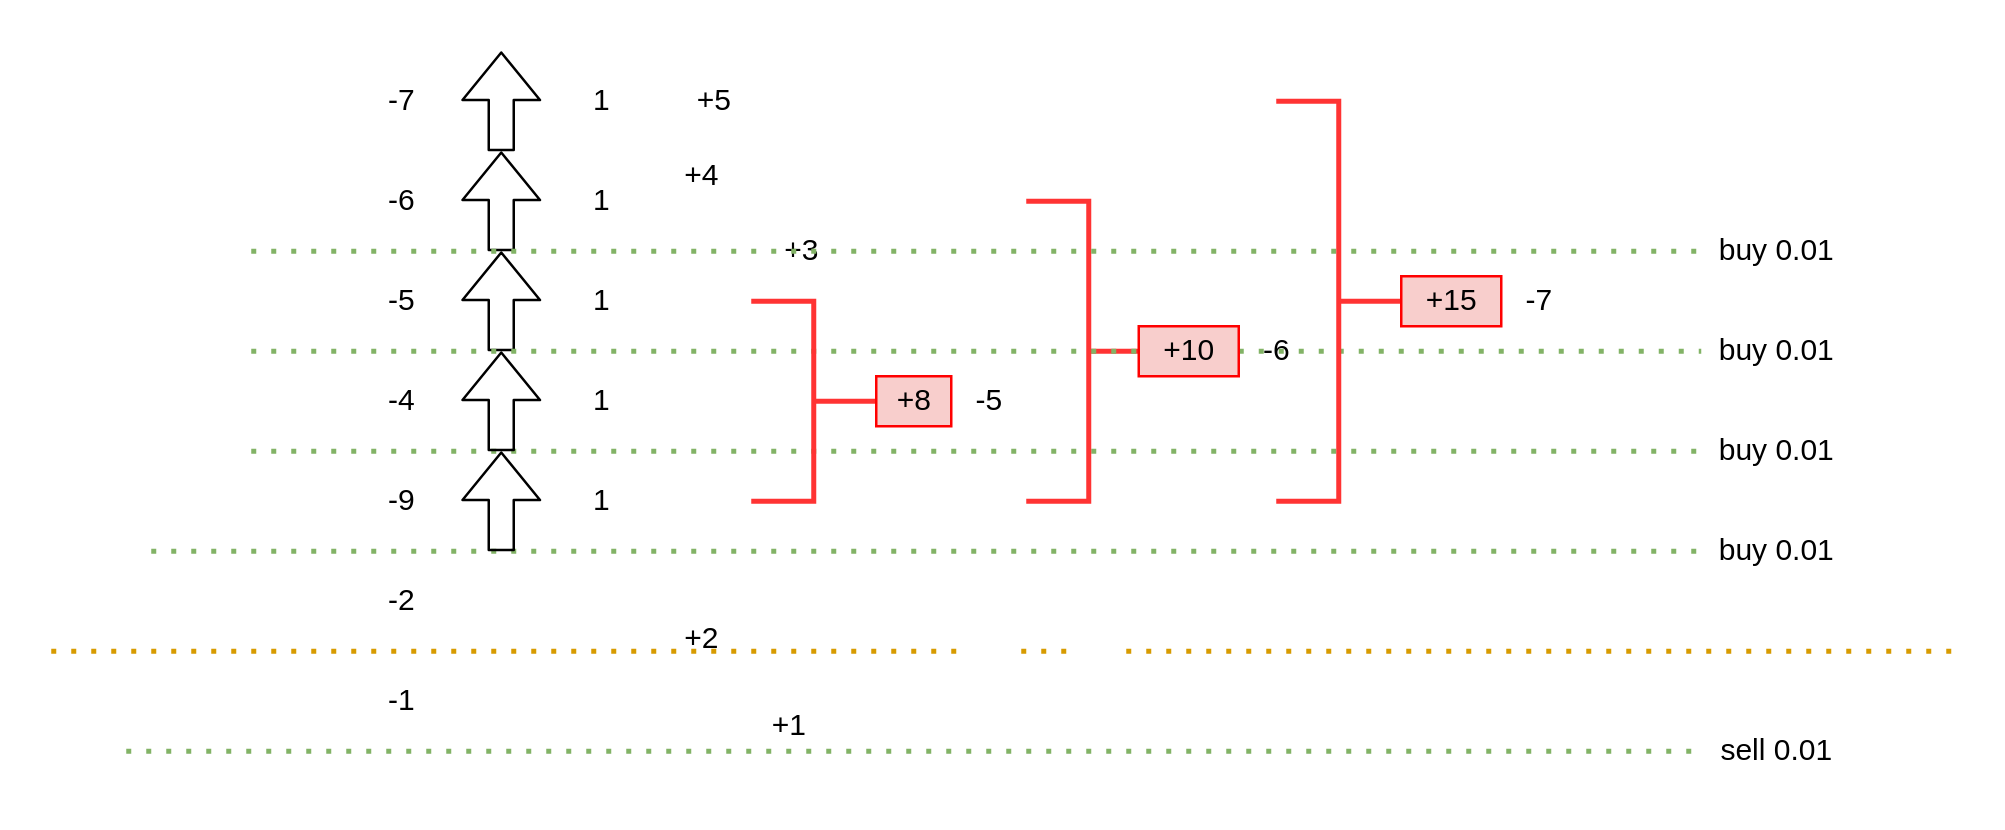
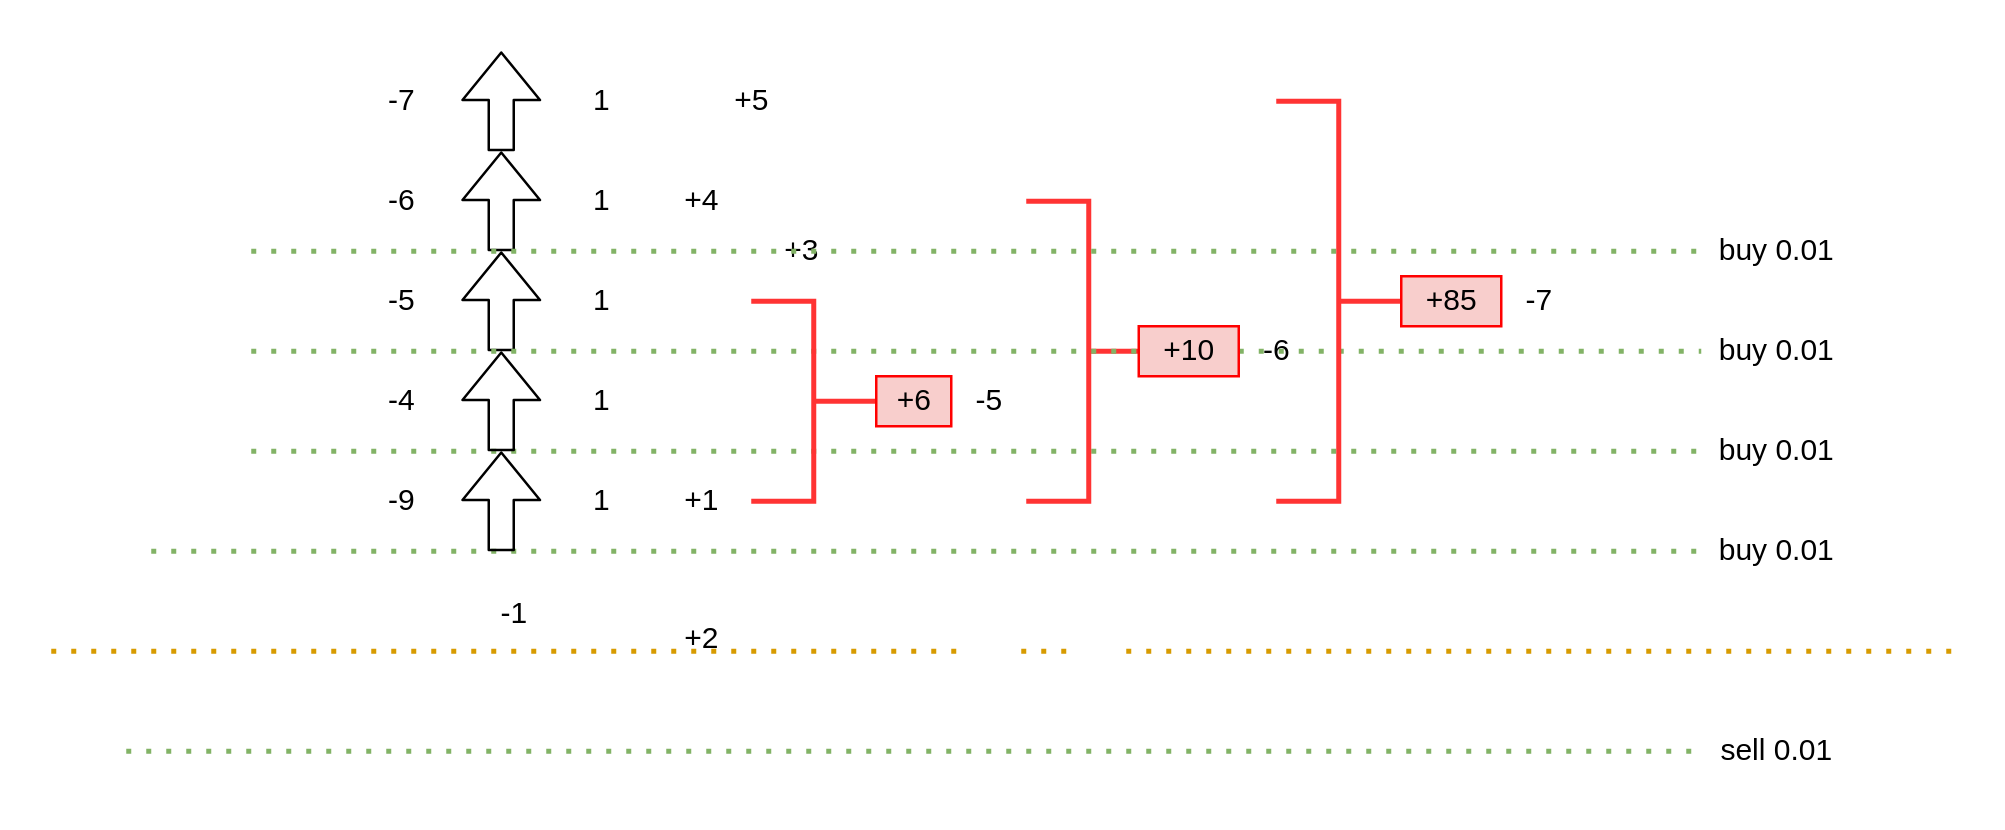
node "+5": moved (714, 101) -> (751, 101)
node "+4": moved (701, 176) -> (701, 201)
node "+15": label "+15" -> "+85"
node "+8": label "+8" -> "+6"
node "-2": removed
node "-1": moved (401, 701) -> (514, 614)
node "+1": moved (789, 726) -> (701, 501)
